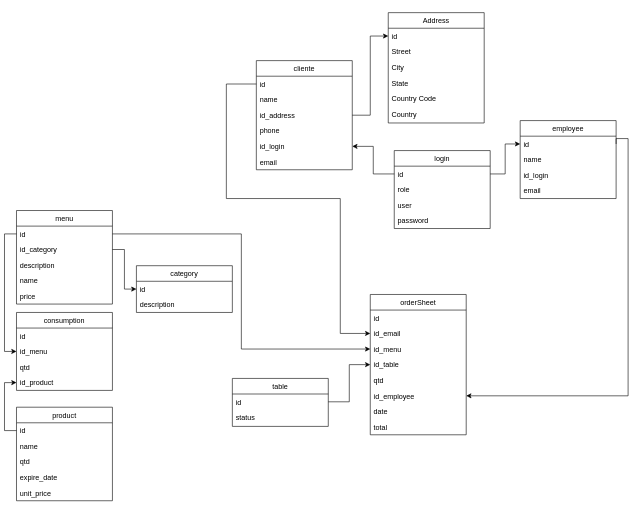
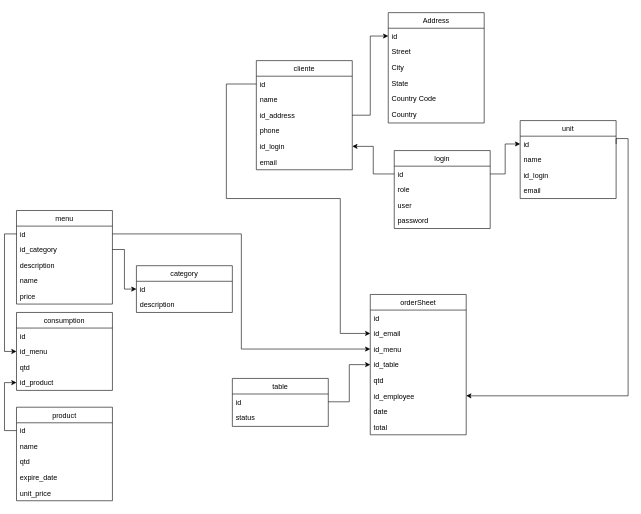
node "employee": label "employee" -> "unit"
